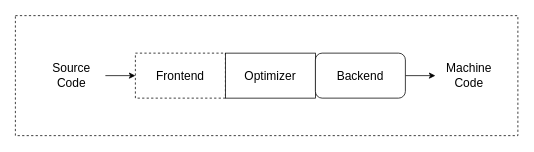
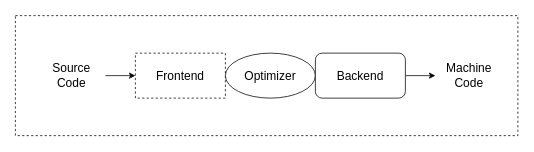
node "Optimizer": shape rectangle -> ellipse
